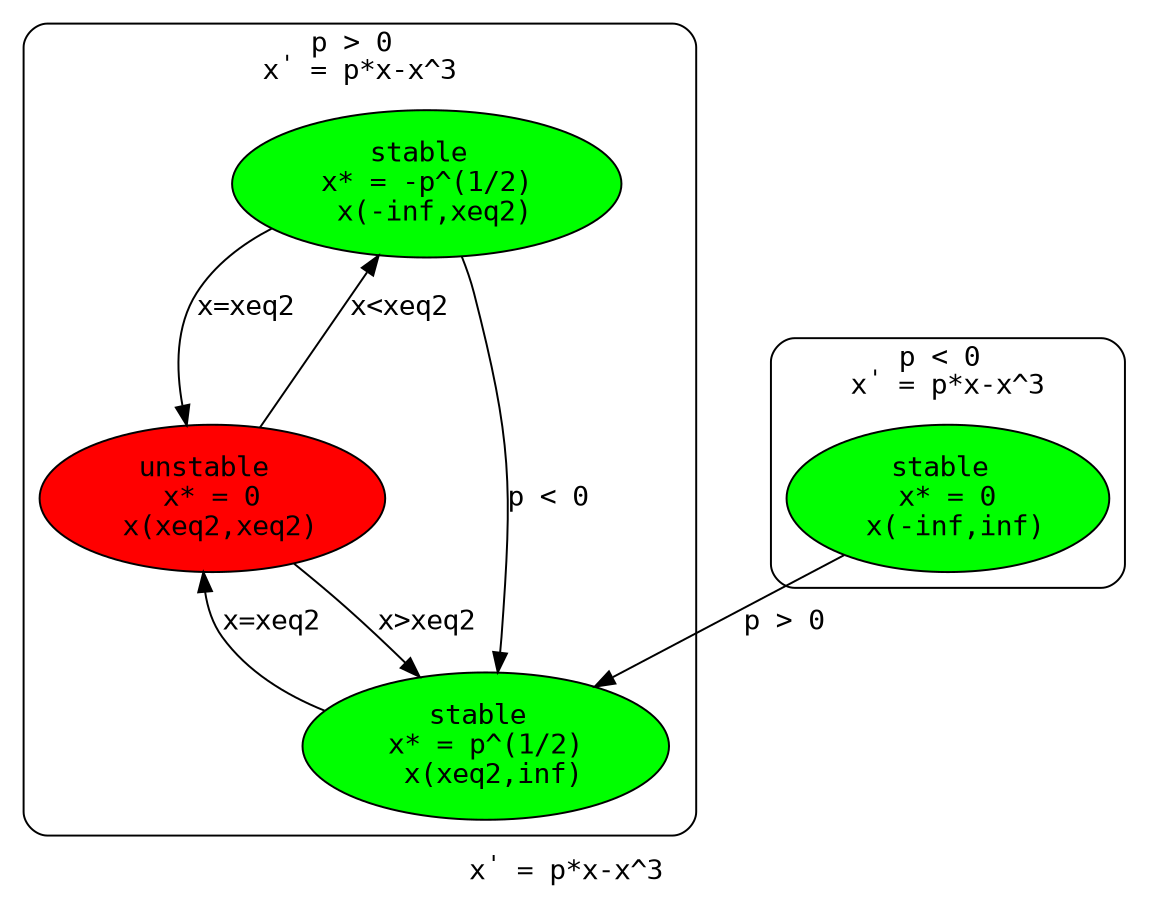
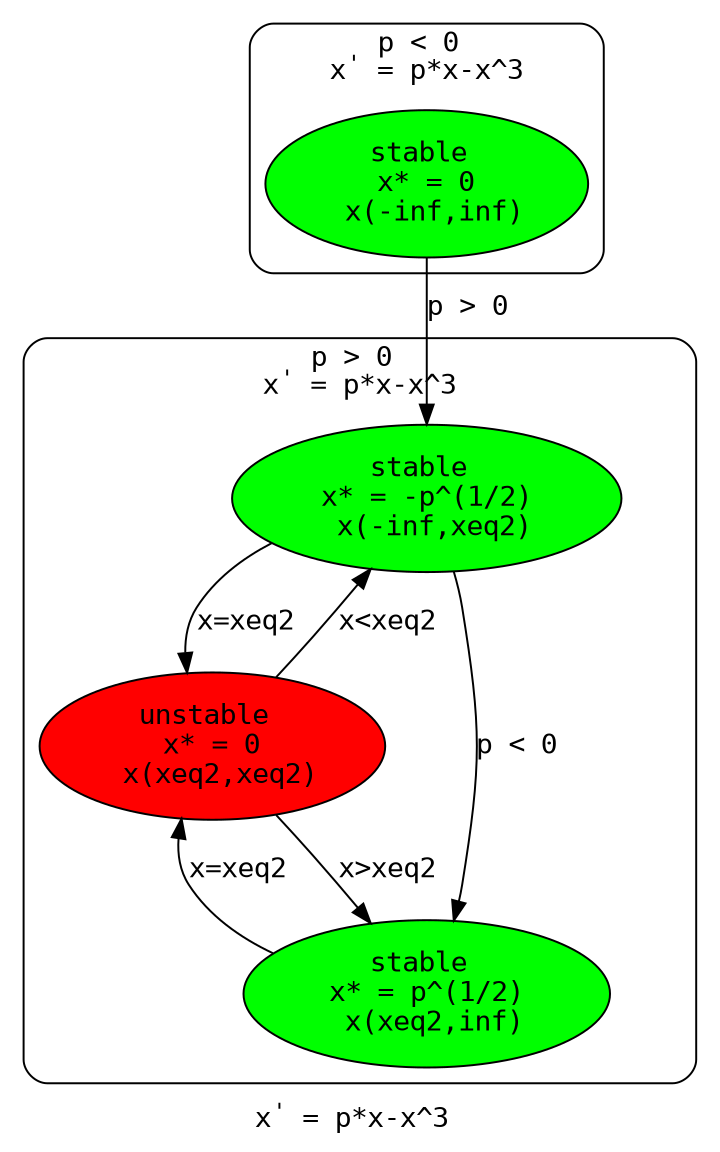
edge "stable x* = 0 x(-inf,inf)" -> "stable x* = p^(1/2) x(xeq2,inf)": now "stable x* = 0 x(-inf,inf)" -> "stable x* = -p^(1/2) x(-inf,xeq2)"
